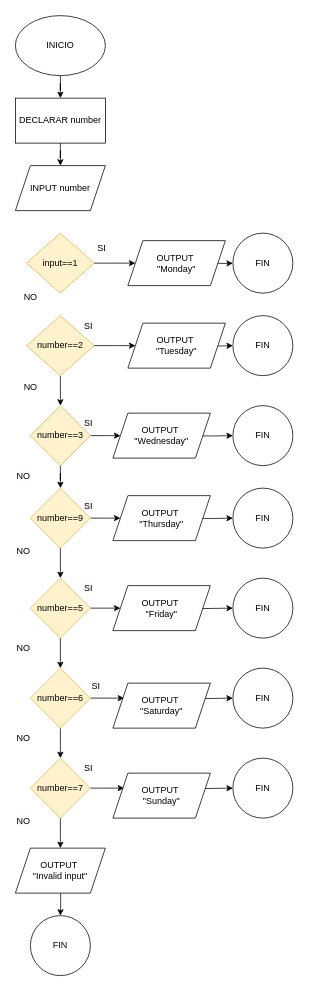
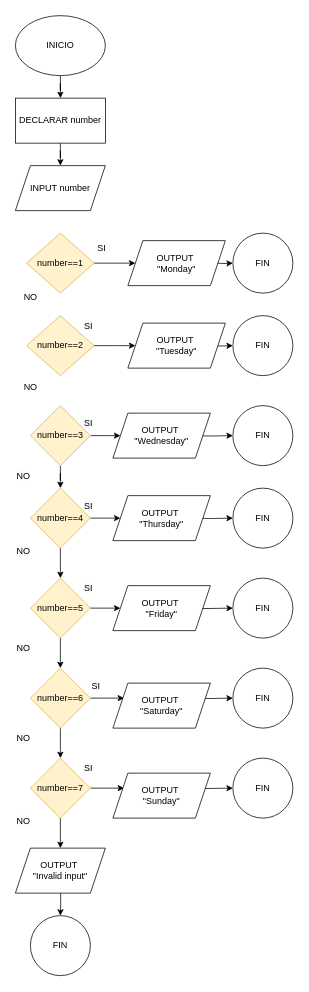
node "input==1": label "input==1" -> "number==1"
edge "number==2" -> "number==3": removed
node "number==9": label "number==9" -> "number==4"
